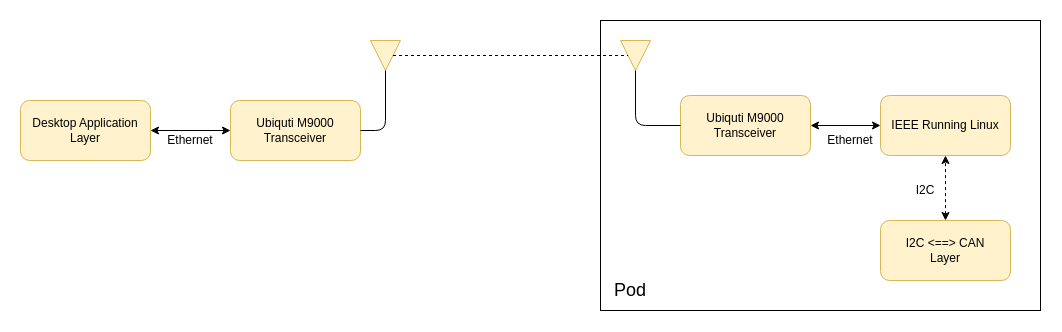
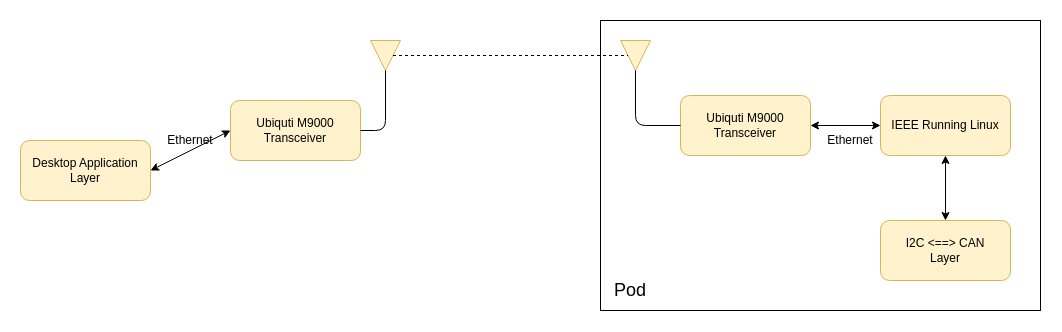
node "Desktop Application Layer": moved (86, 131) -> (86, 171)
edge "IEEE Running Linux" -- "I2C <==> CAN Layer": style dashed -> solid
node "I2C": removed
